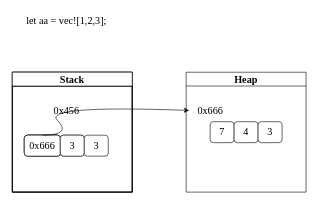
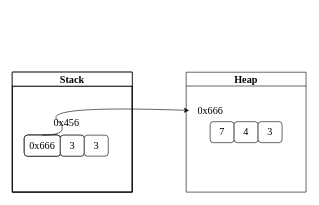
node "let aa = vec![1,2,3];": removed
node "0x456": moved (66, 111) -> (66, 123)
